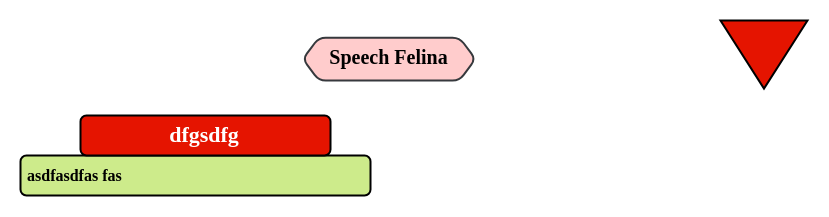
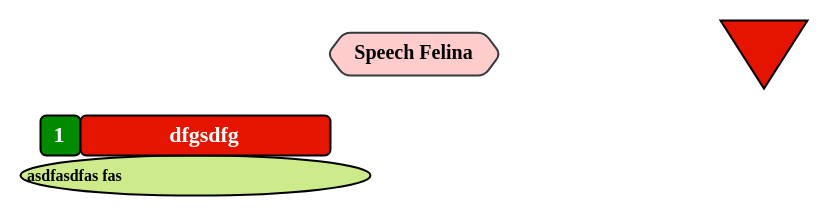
node "Speech Felina": moved (389, 59) -> (414, 54)
node "1": added
node "asdfasdfas fas": shape rounded rectangle -> ellipse
